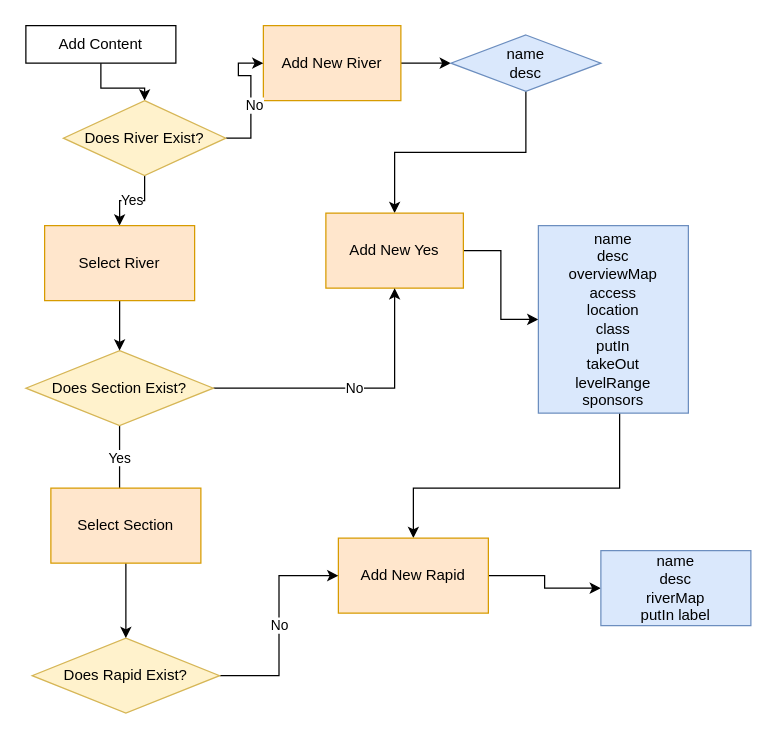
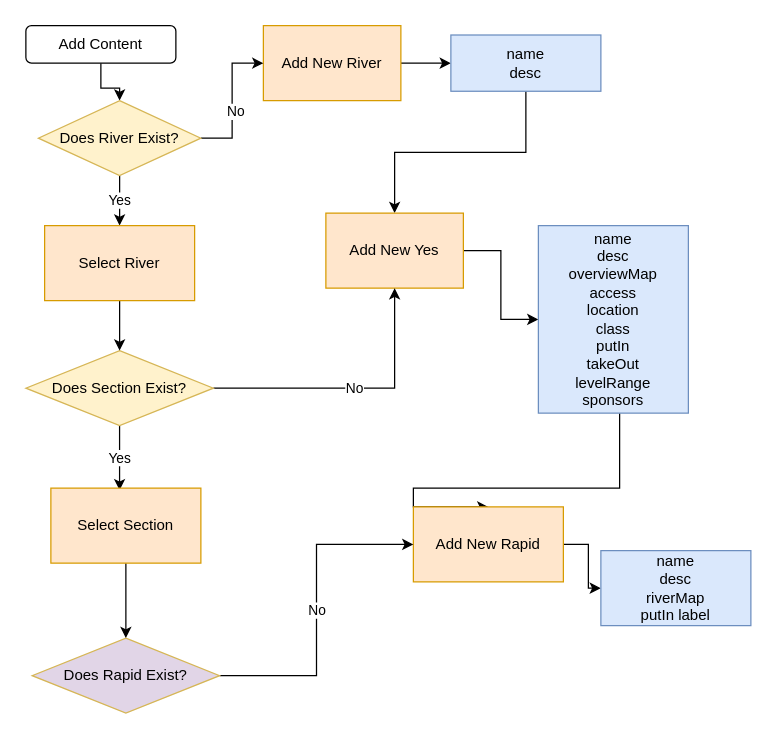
node "Add Content": shape rectangle -> rounded rectangle
node "name desc": shape diamond -> rectangle
node "Does River Exist?": moved (144, 138) -> (119, 138)
edge "Does Section Exist?" -- "Select Section": arrowhead none -> classic
node "Add New Rapid": moved (413, 576) -> (488, 544)
node "Does Rapid Exist?": fillcolor #fff2cc -> #e1d5e7
